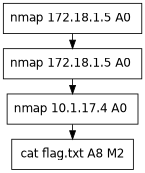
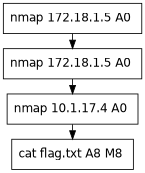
node "cat flag.txt A8 M2": label "cat flag.txt A8 M2" -> "cat flag.txt A8 M8"
